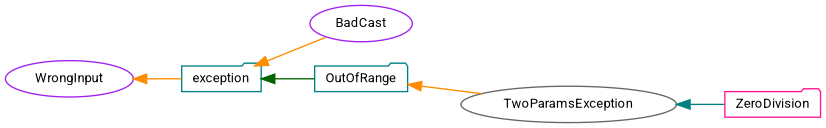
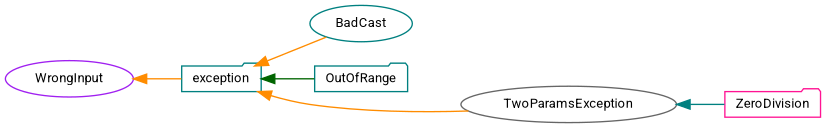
node "BadCast": color purple -> teal
edge "TwoParamsException" -> "OutOfRange": now "TwoParamsException" -> "exception"
